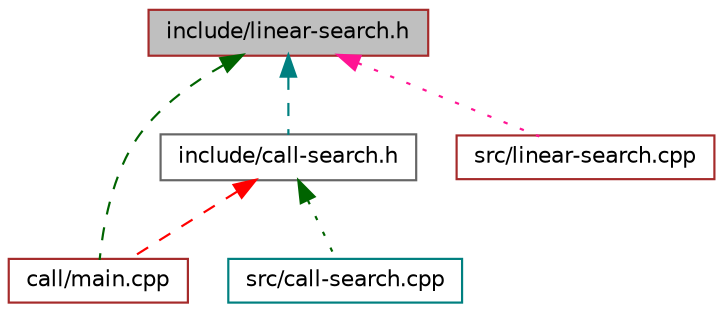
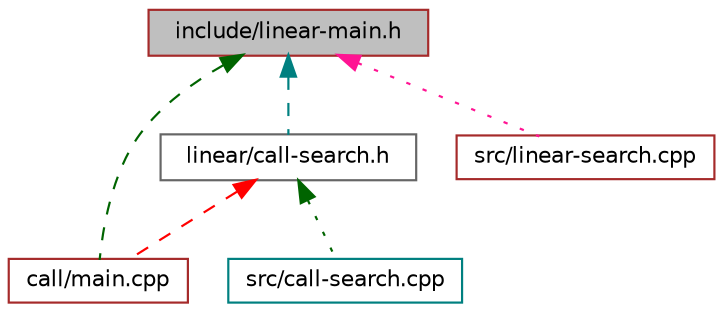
node "include/linear-search.h": label "include/linear-search.h" -> "include/linear-main.h"
node "include/call-search.h": label "include/call-search.h" -> "linear/call-search.h"
